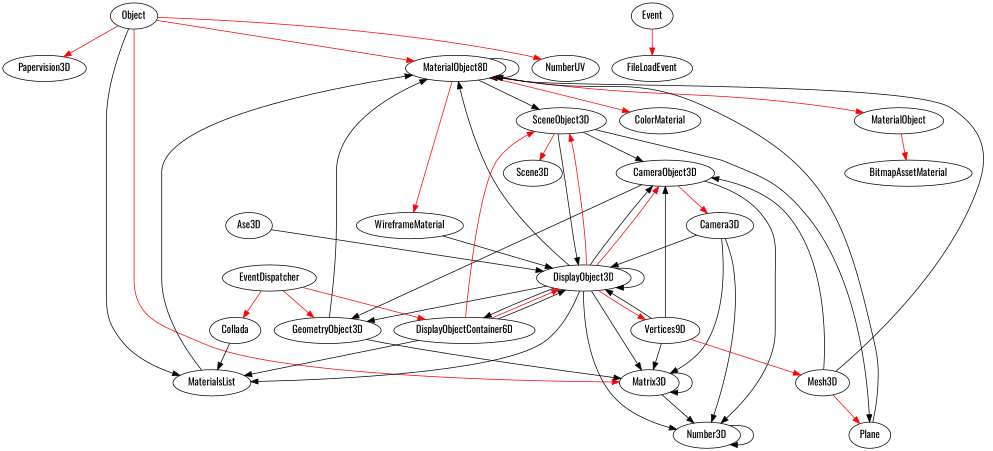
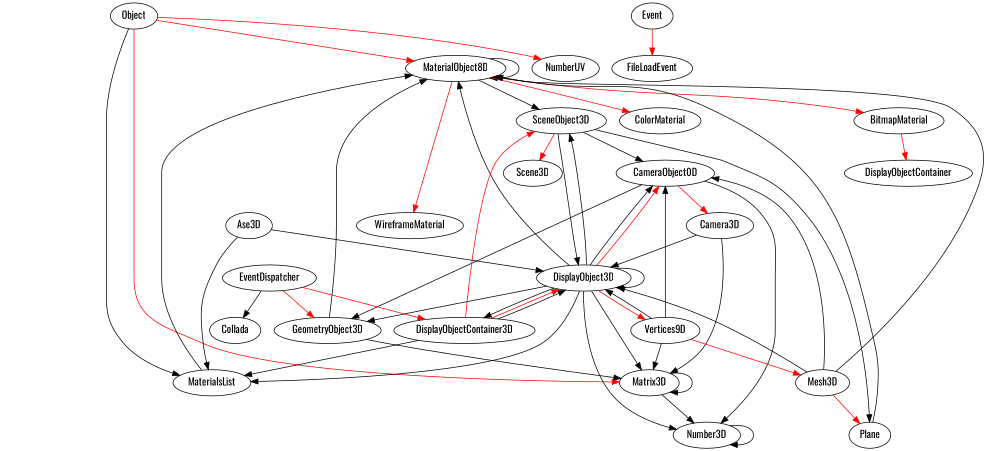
node "Papervision3D": removed
node "MaterialObject": label "MaterialObject" -> "BitmapMaterial"
node "CameraObject3D": label "CameraObject3D" -> "CameraObject0D"
node "BitmapAssetMaterial": label "BitmapAssetMaterial" -> "DisplayObjectContainer"
edge "DisplayObject3D" -> "SceneObject3D": color #ff0000 -> black
edge "WireframeMaterial" -> "DisplayObject3D": now "Mesh3D" -> "DisplayObject3D"
edge "EventDispatcher" -> "Collada": color #ff0000 -> black
edge "Camera3D" -> "Number3D": removed
node "DisplayObjectContainer6D": label "DisplayObjectContainer6D" -> "DisplayObjectContainer3D"
edge "Collada" -> "MaterialsList": now "Ase3D" -> "MaterialsList"
